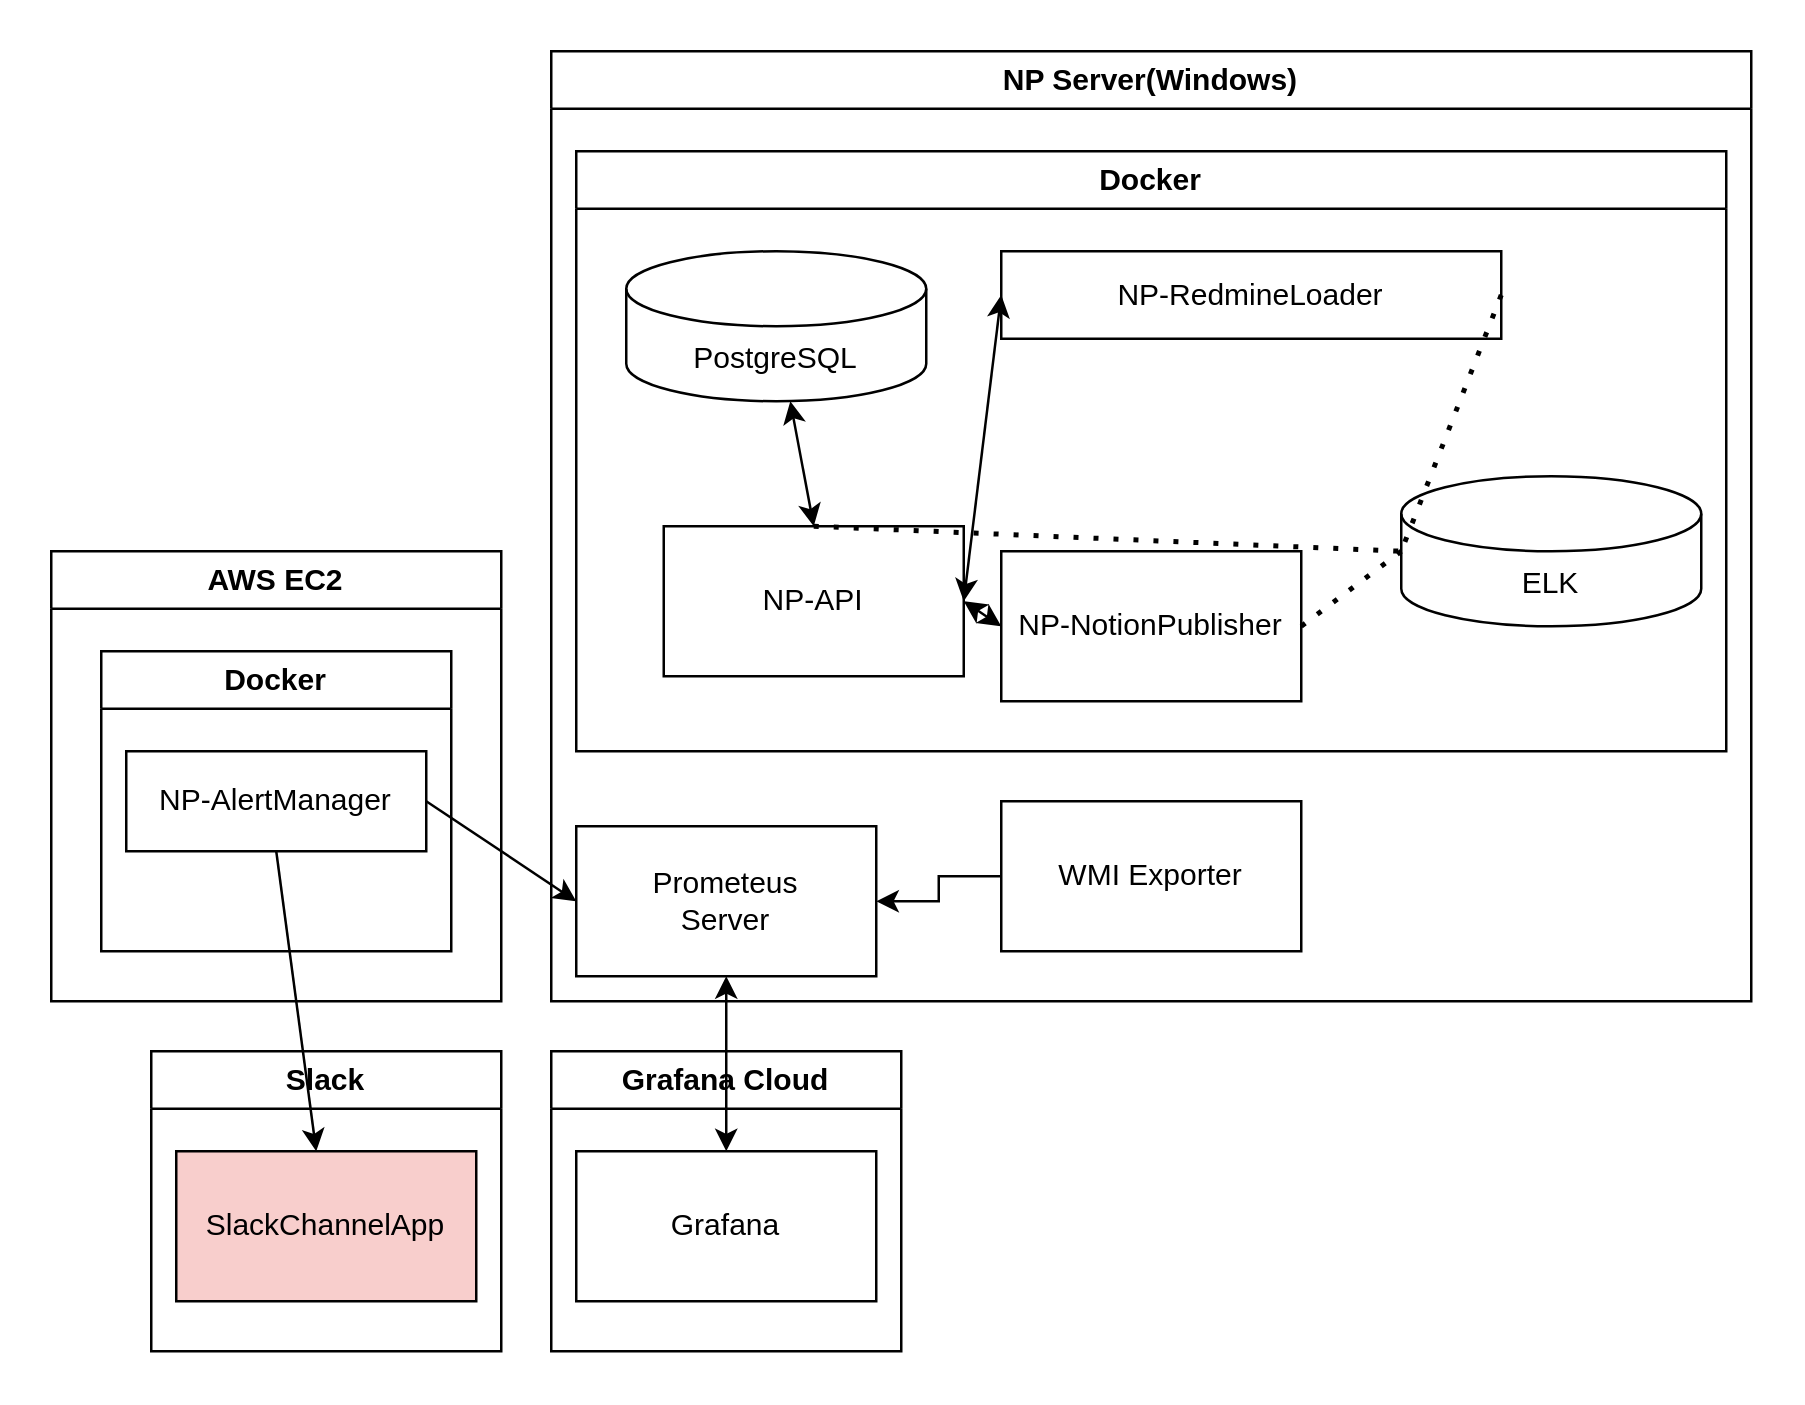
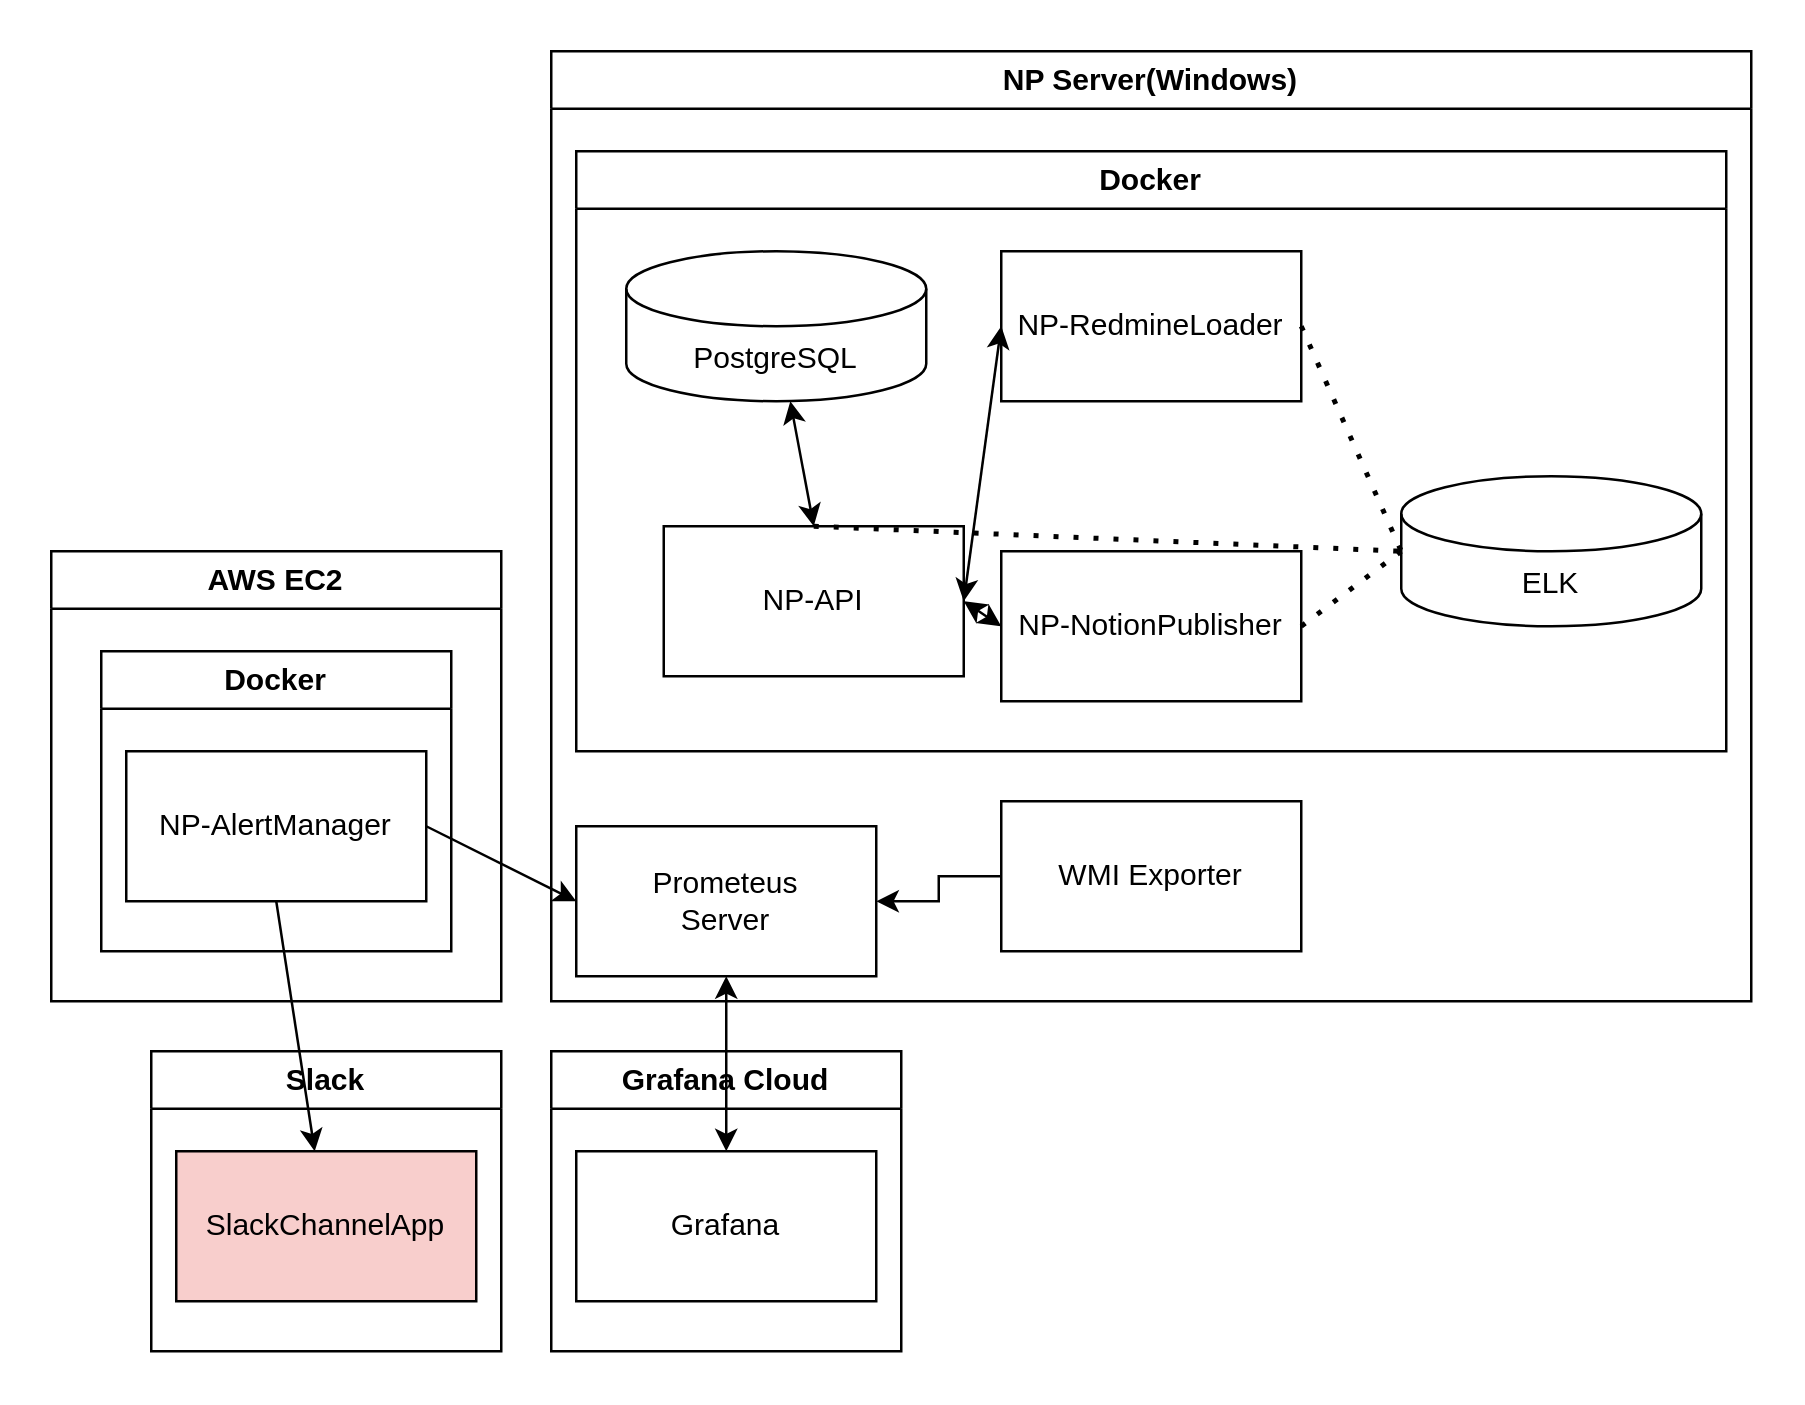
node "NP-RedmineLoader": size 500x88 -> 300x150
node "NP-AlertManager": size 300x100 -> 300x150
